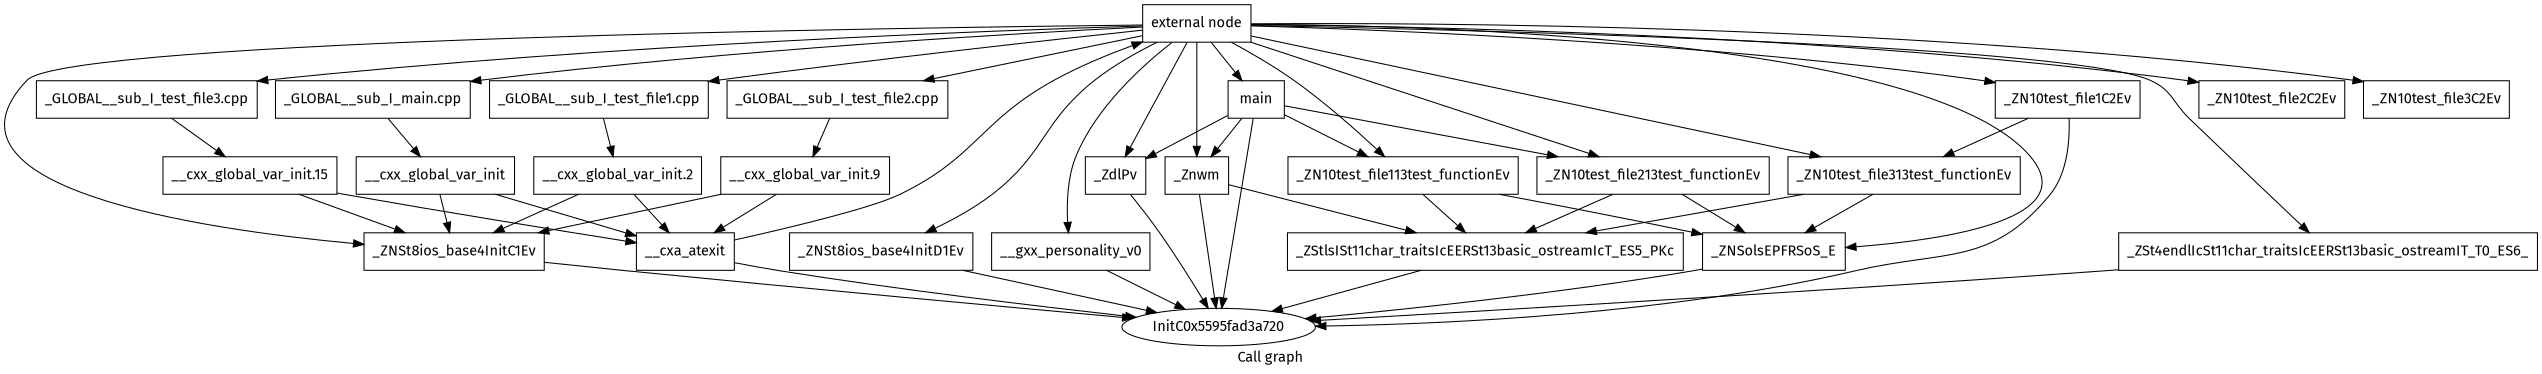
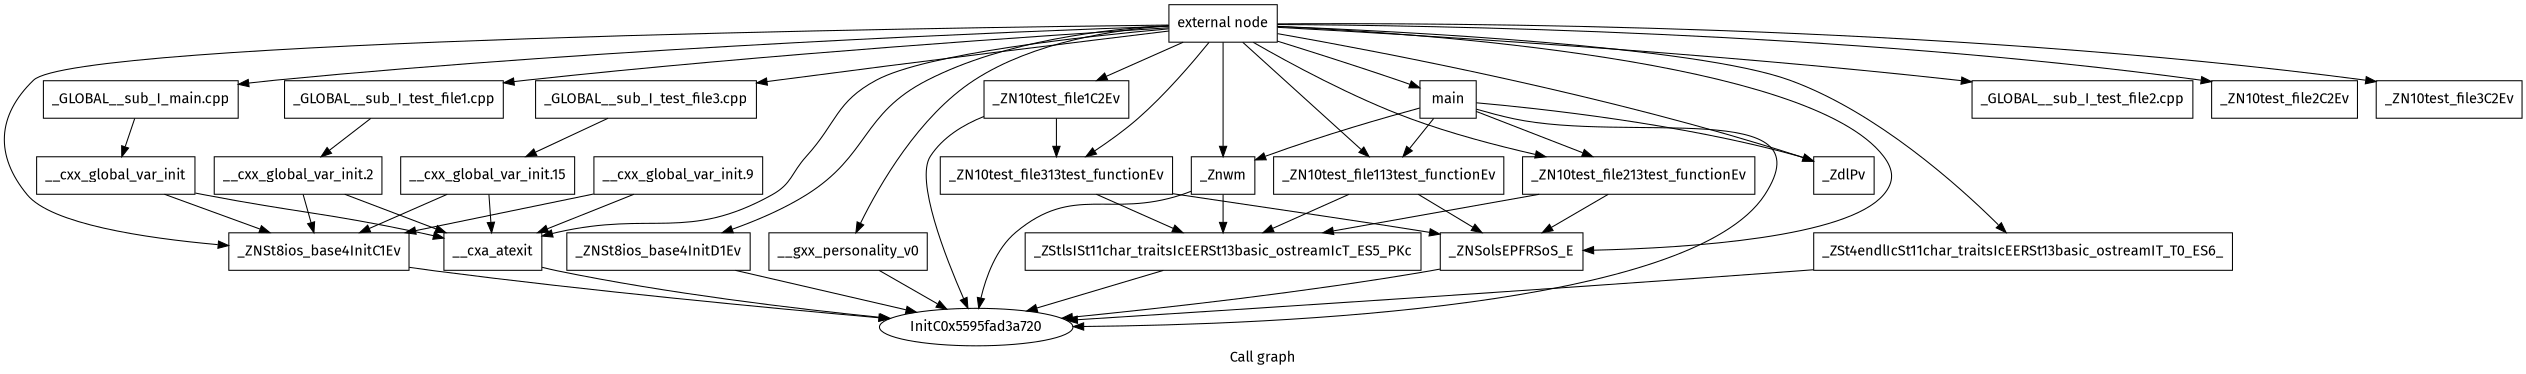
edge "_GLOBAL__sub_I_test_file2.cpp" -> "__cxx_global_var_init.9": removed
edge "__cxa_atexit" -> "external node": reversed
edge "_ZdlPv" -> "InitC0x5595fad3a720": removed
